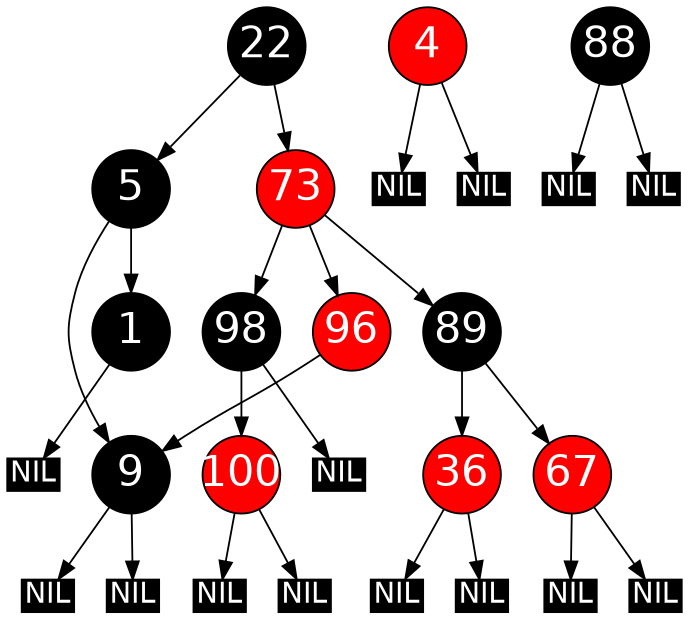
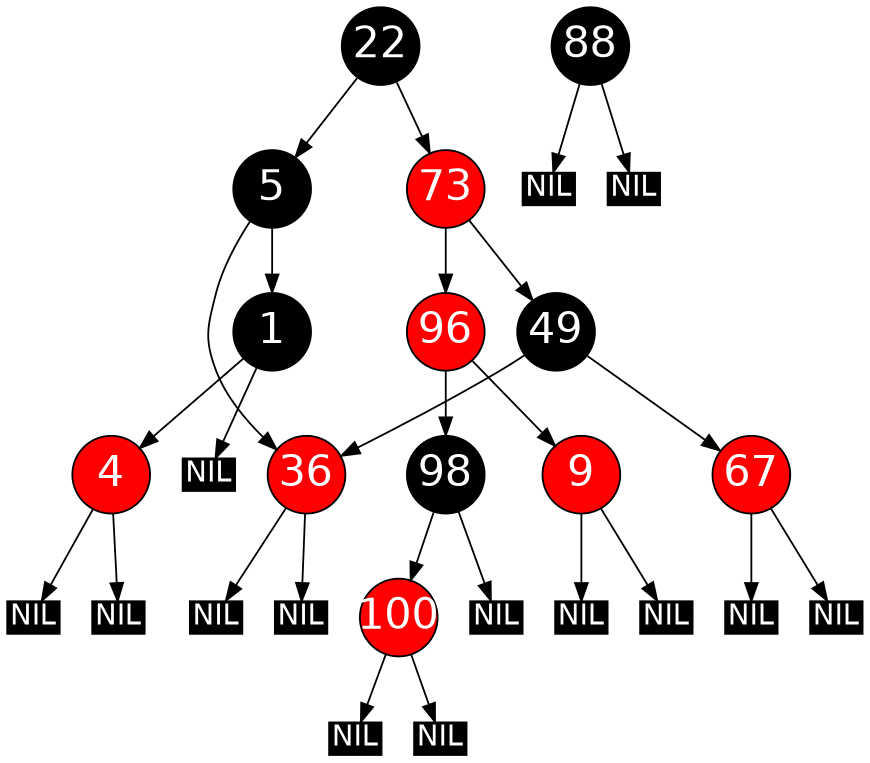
edge "73" -> "98": now "96" -> "98"
edge "5" -> "9": now "5" -> "36"
node "89": label "89" -> "49"
edge "1" -> "4": added
node "9": fillcolor black -> red
